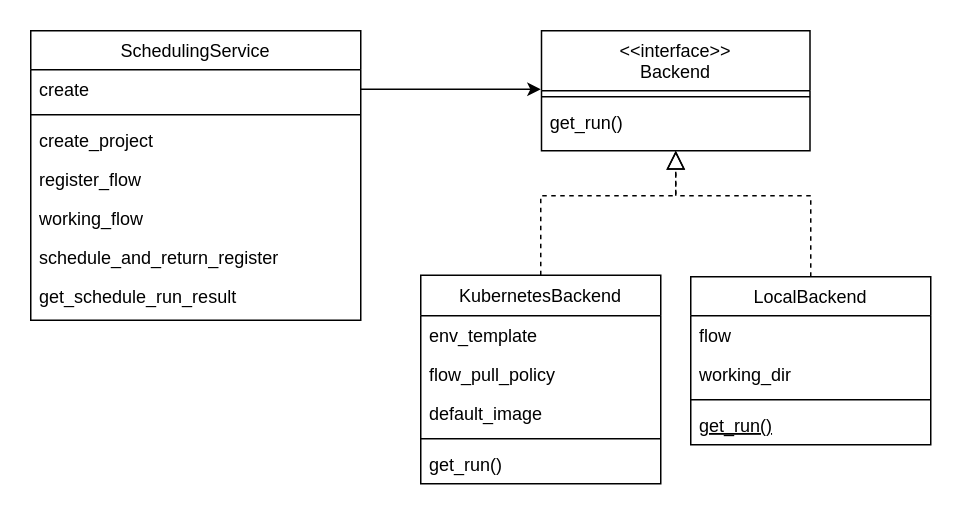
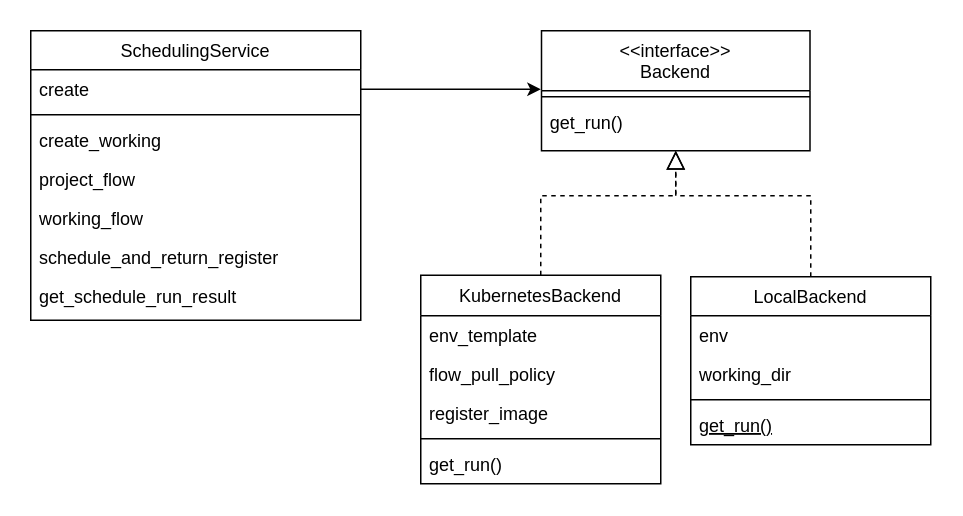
node "create_project": label "create_project" -> "create_working"
node "register_flow": label "register_flow" -> "project_flow"
node "flow": label "flow" -> "env"
node "default_image": label "default_image" -> "register_image"
